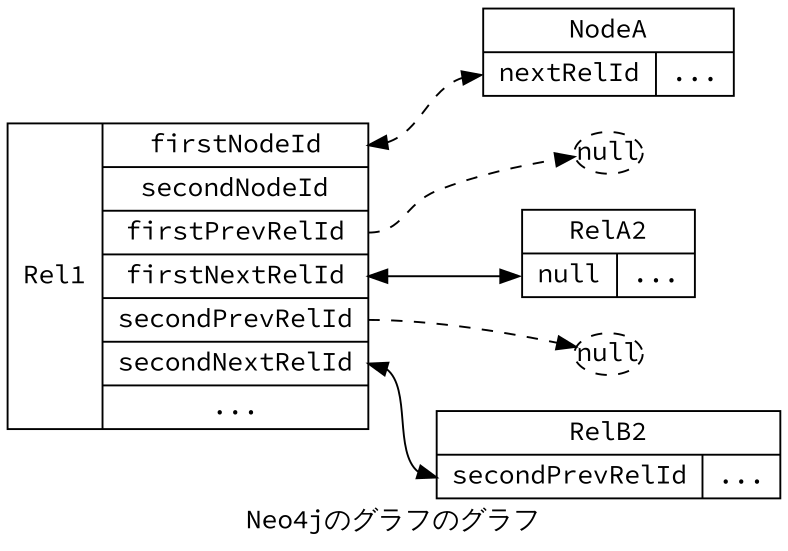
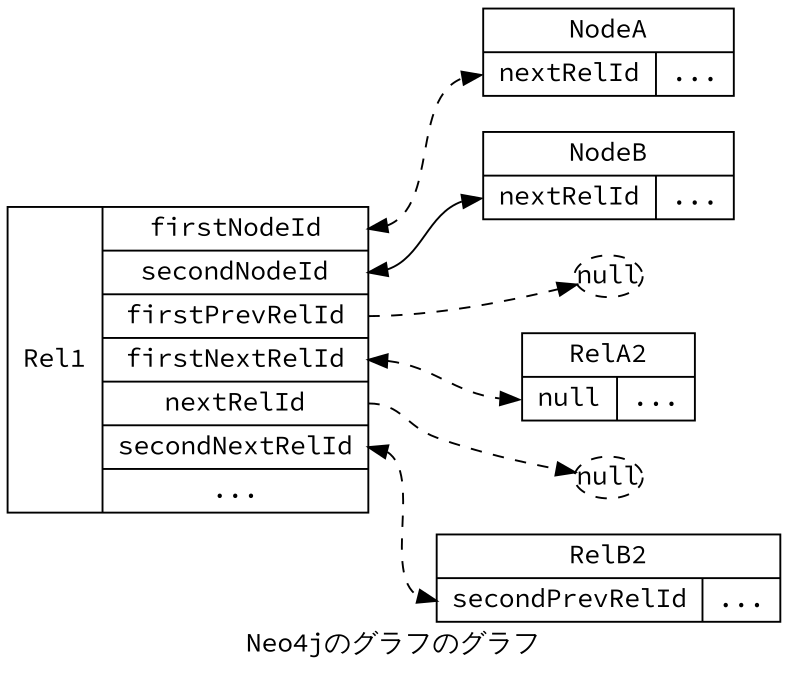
node "NodeB": added
edge "RelA2" -- "Rel1": style solid -> dashed
node "Rel1": text "secondPrevRelId" -> "nextRelId"
edge "Rel1" -- "RelB2": style solid -> dashed
